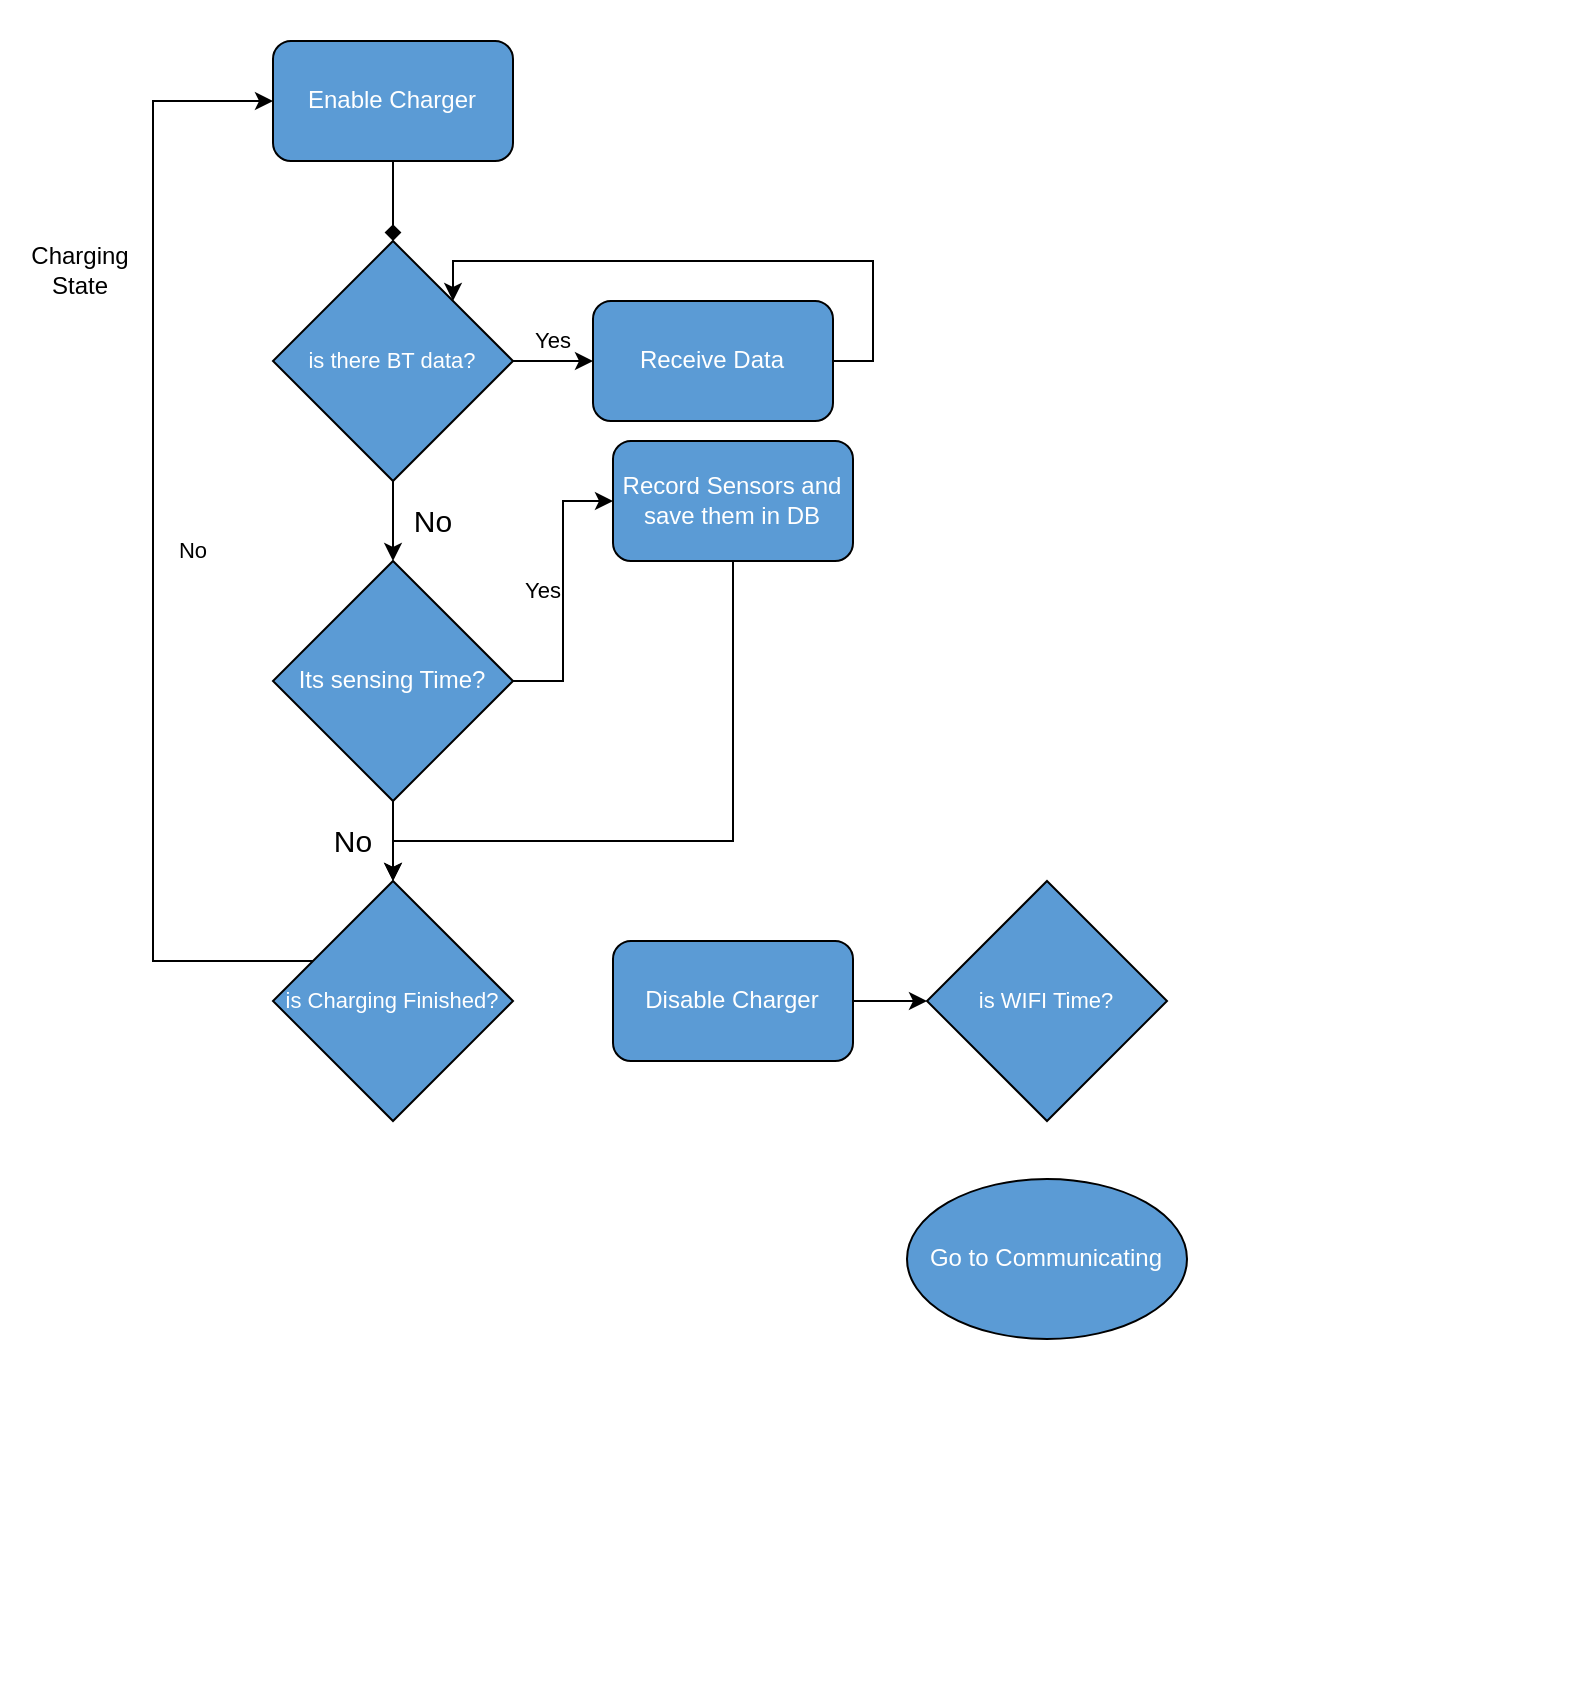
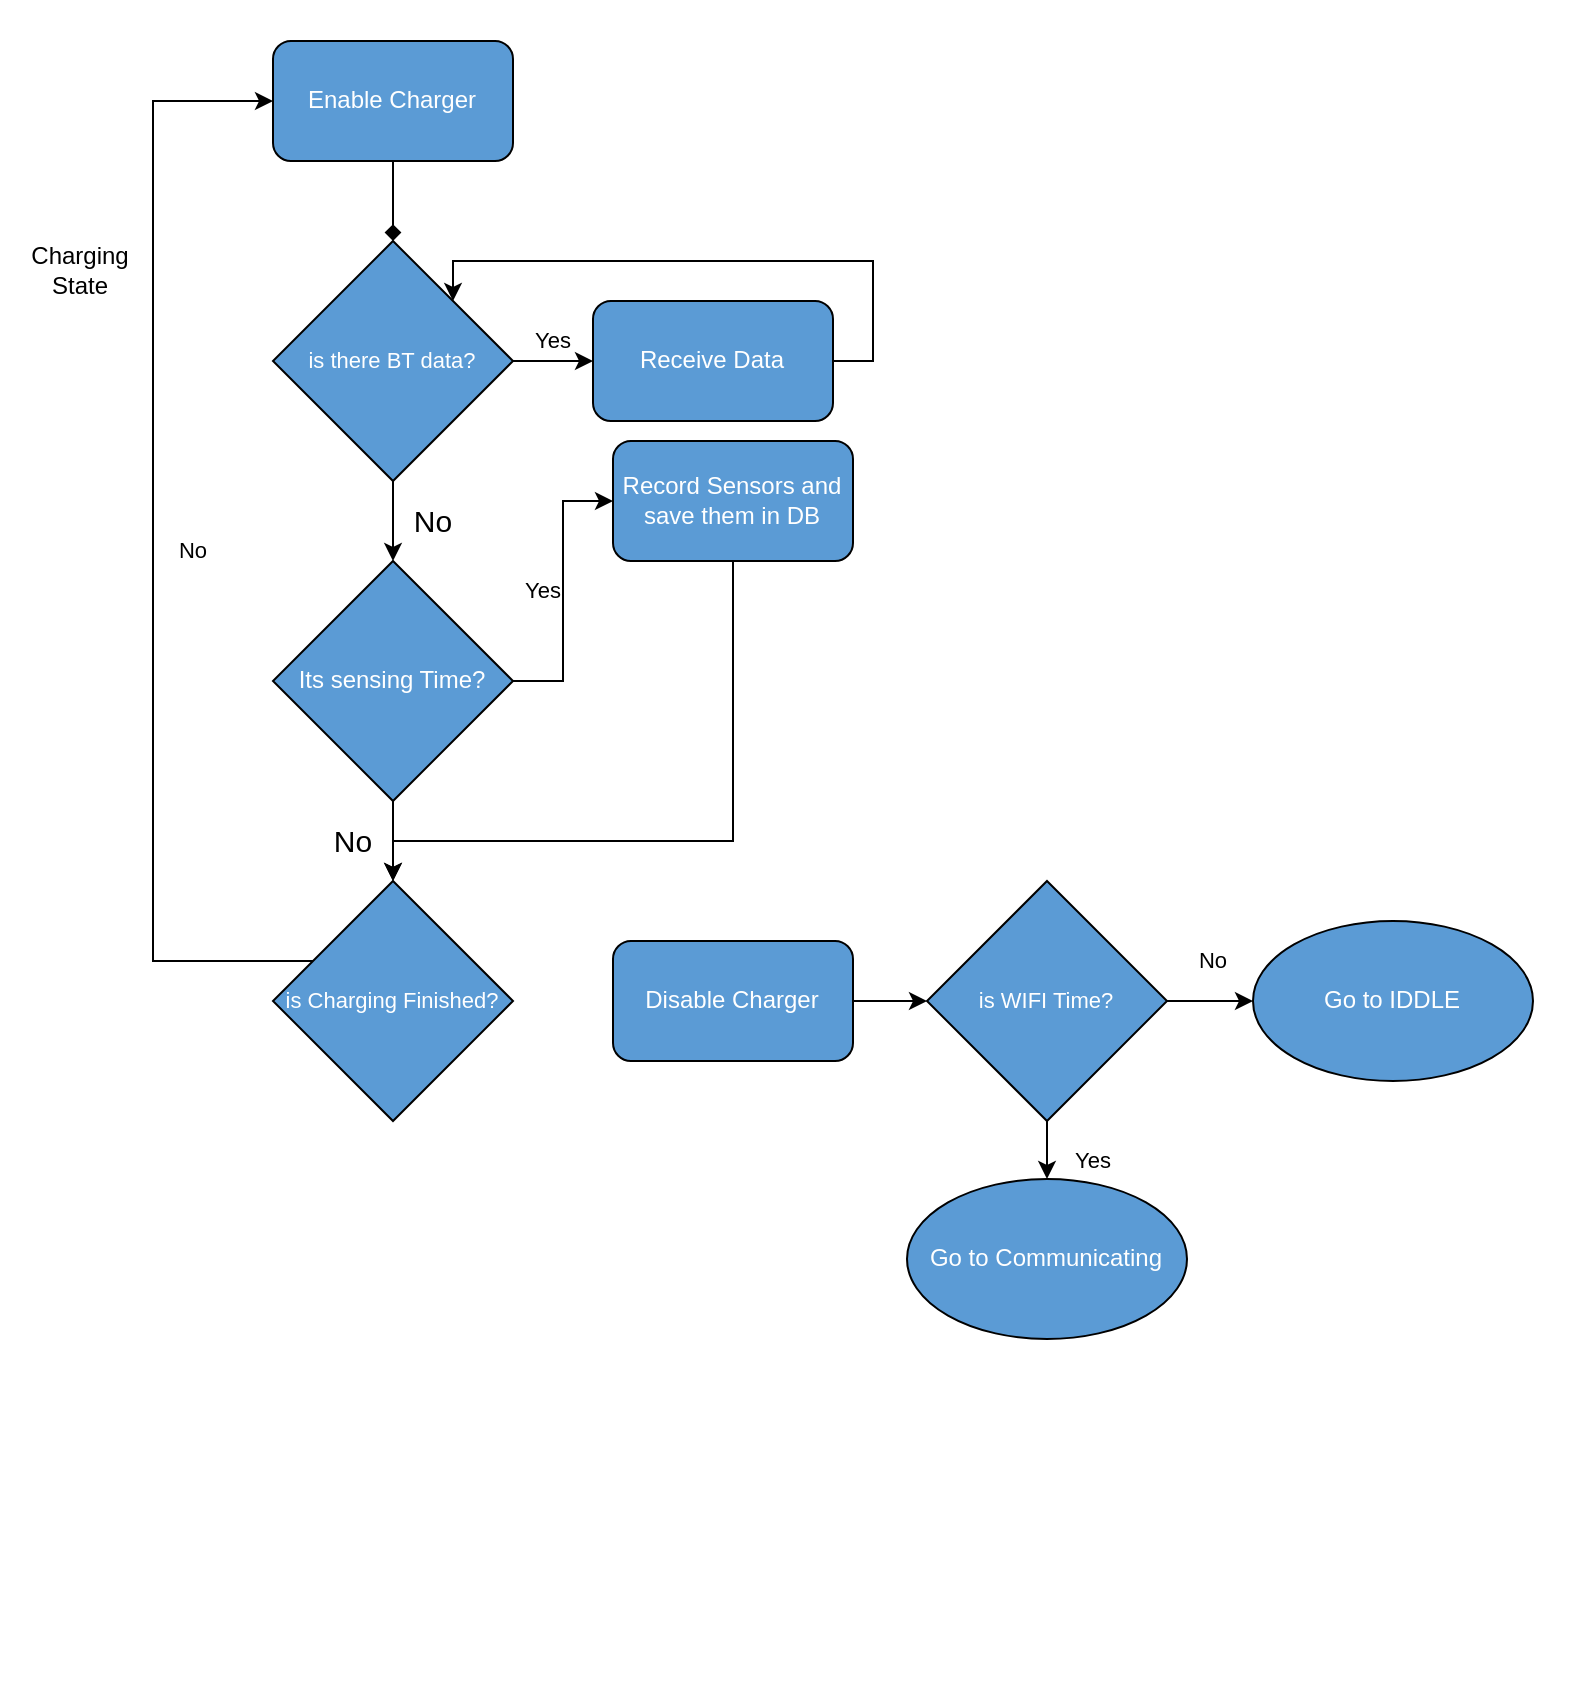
edge "is WIFI Time?" -> "Go to IDDLE": added, label "No"
node "Go to IDDLE": added
edge "is WIFI Time?" -> "Go to Communicating": added, label "Yes"
